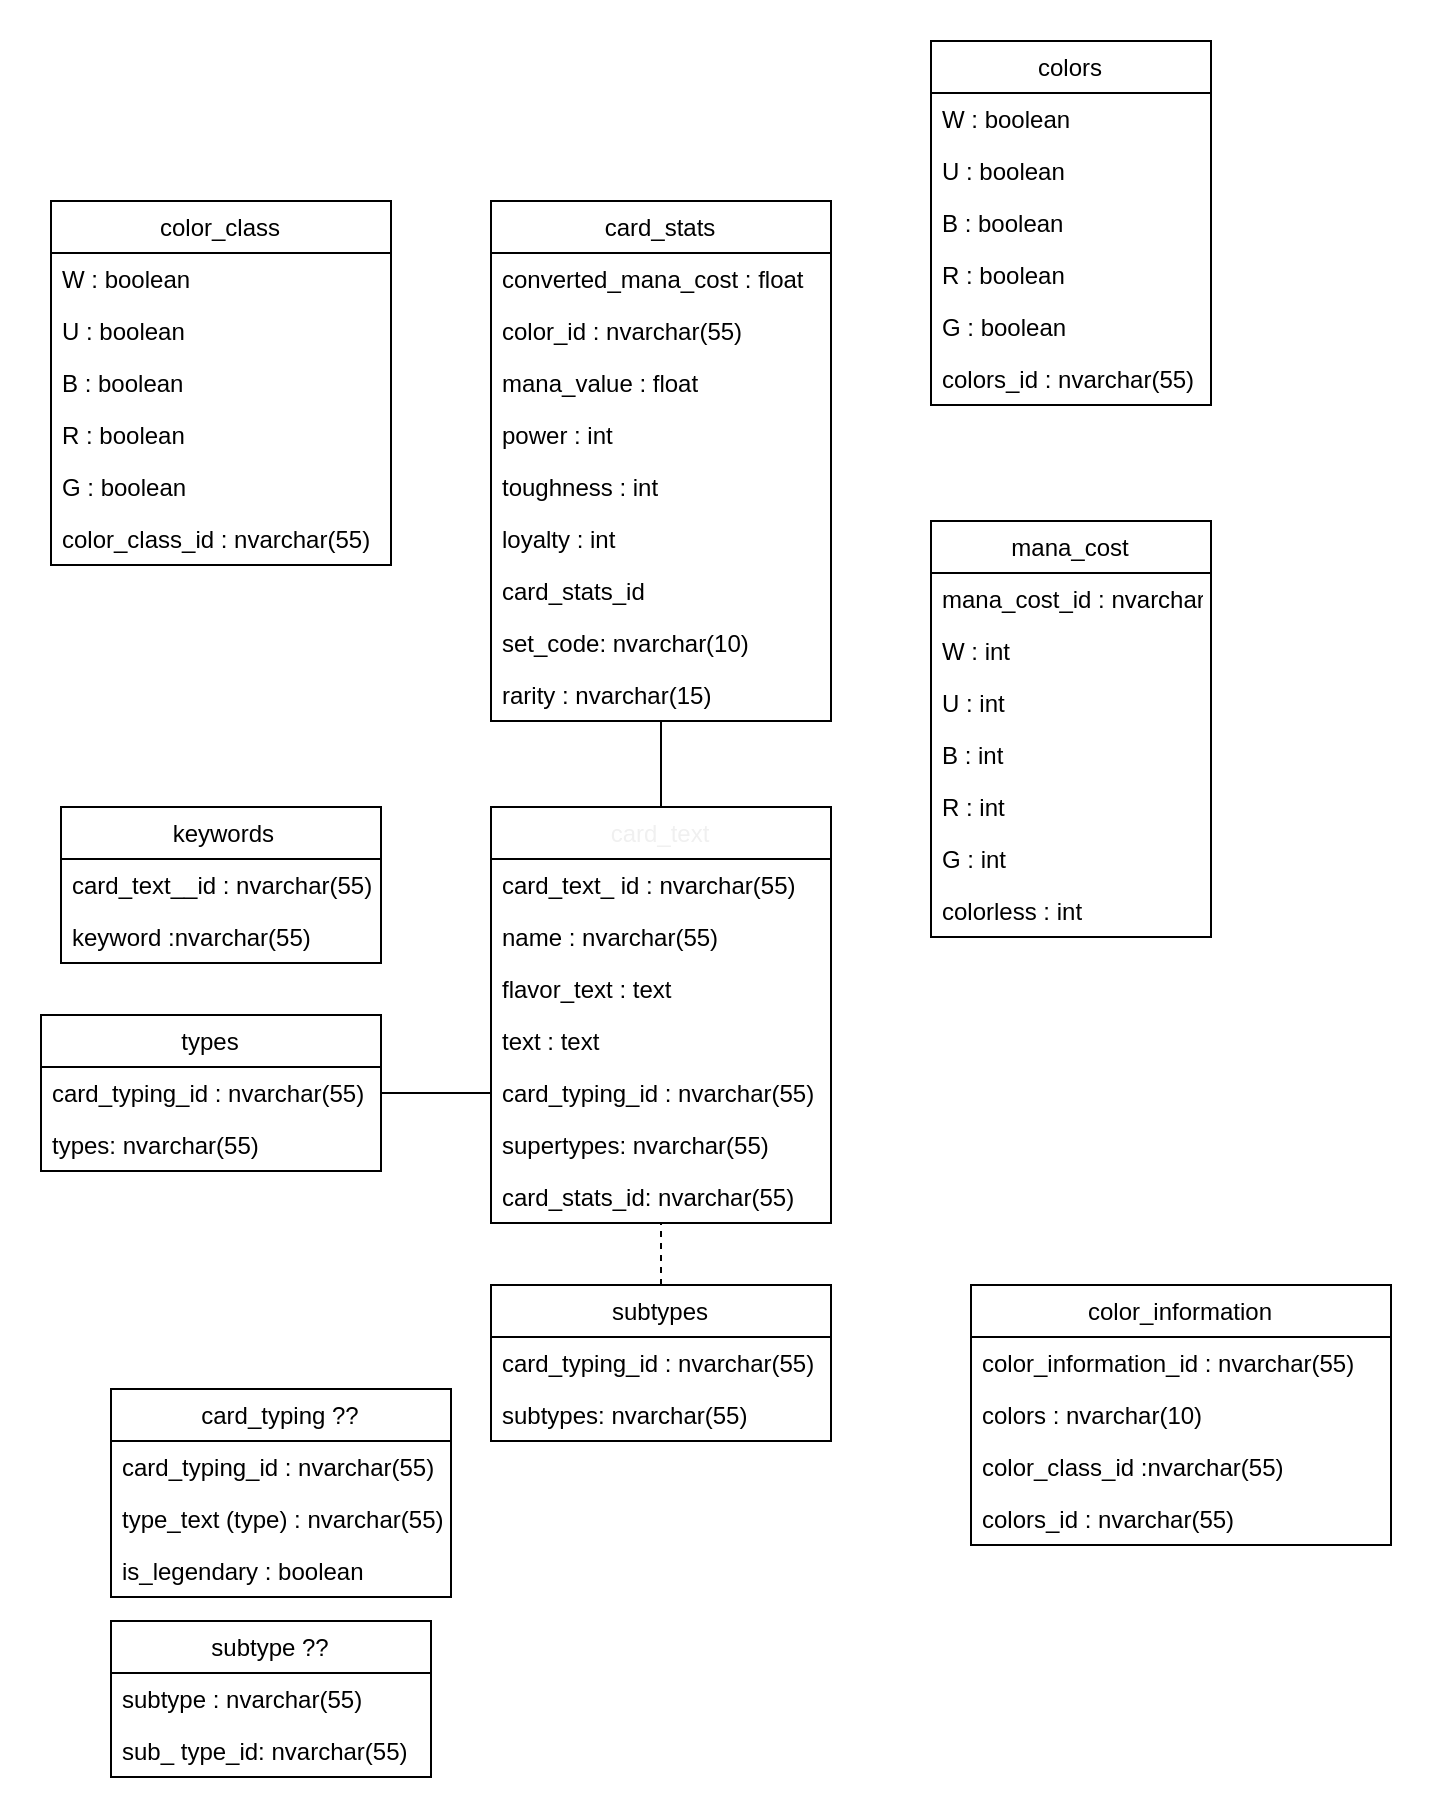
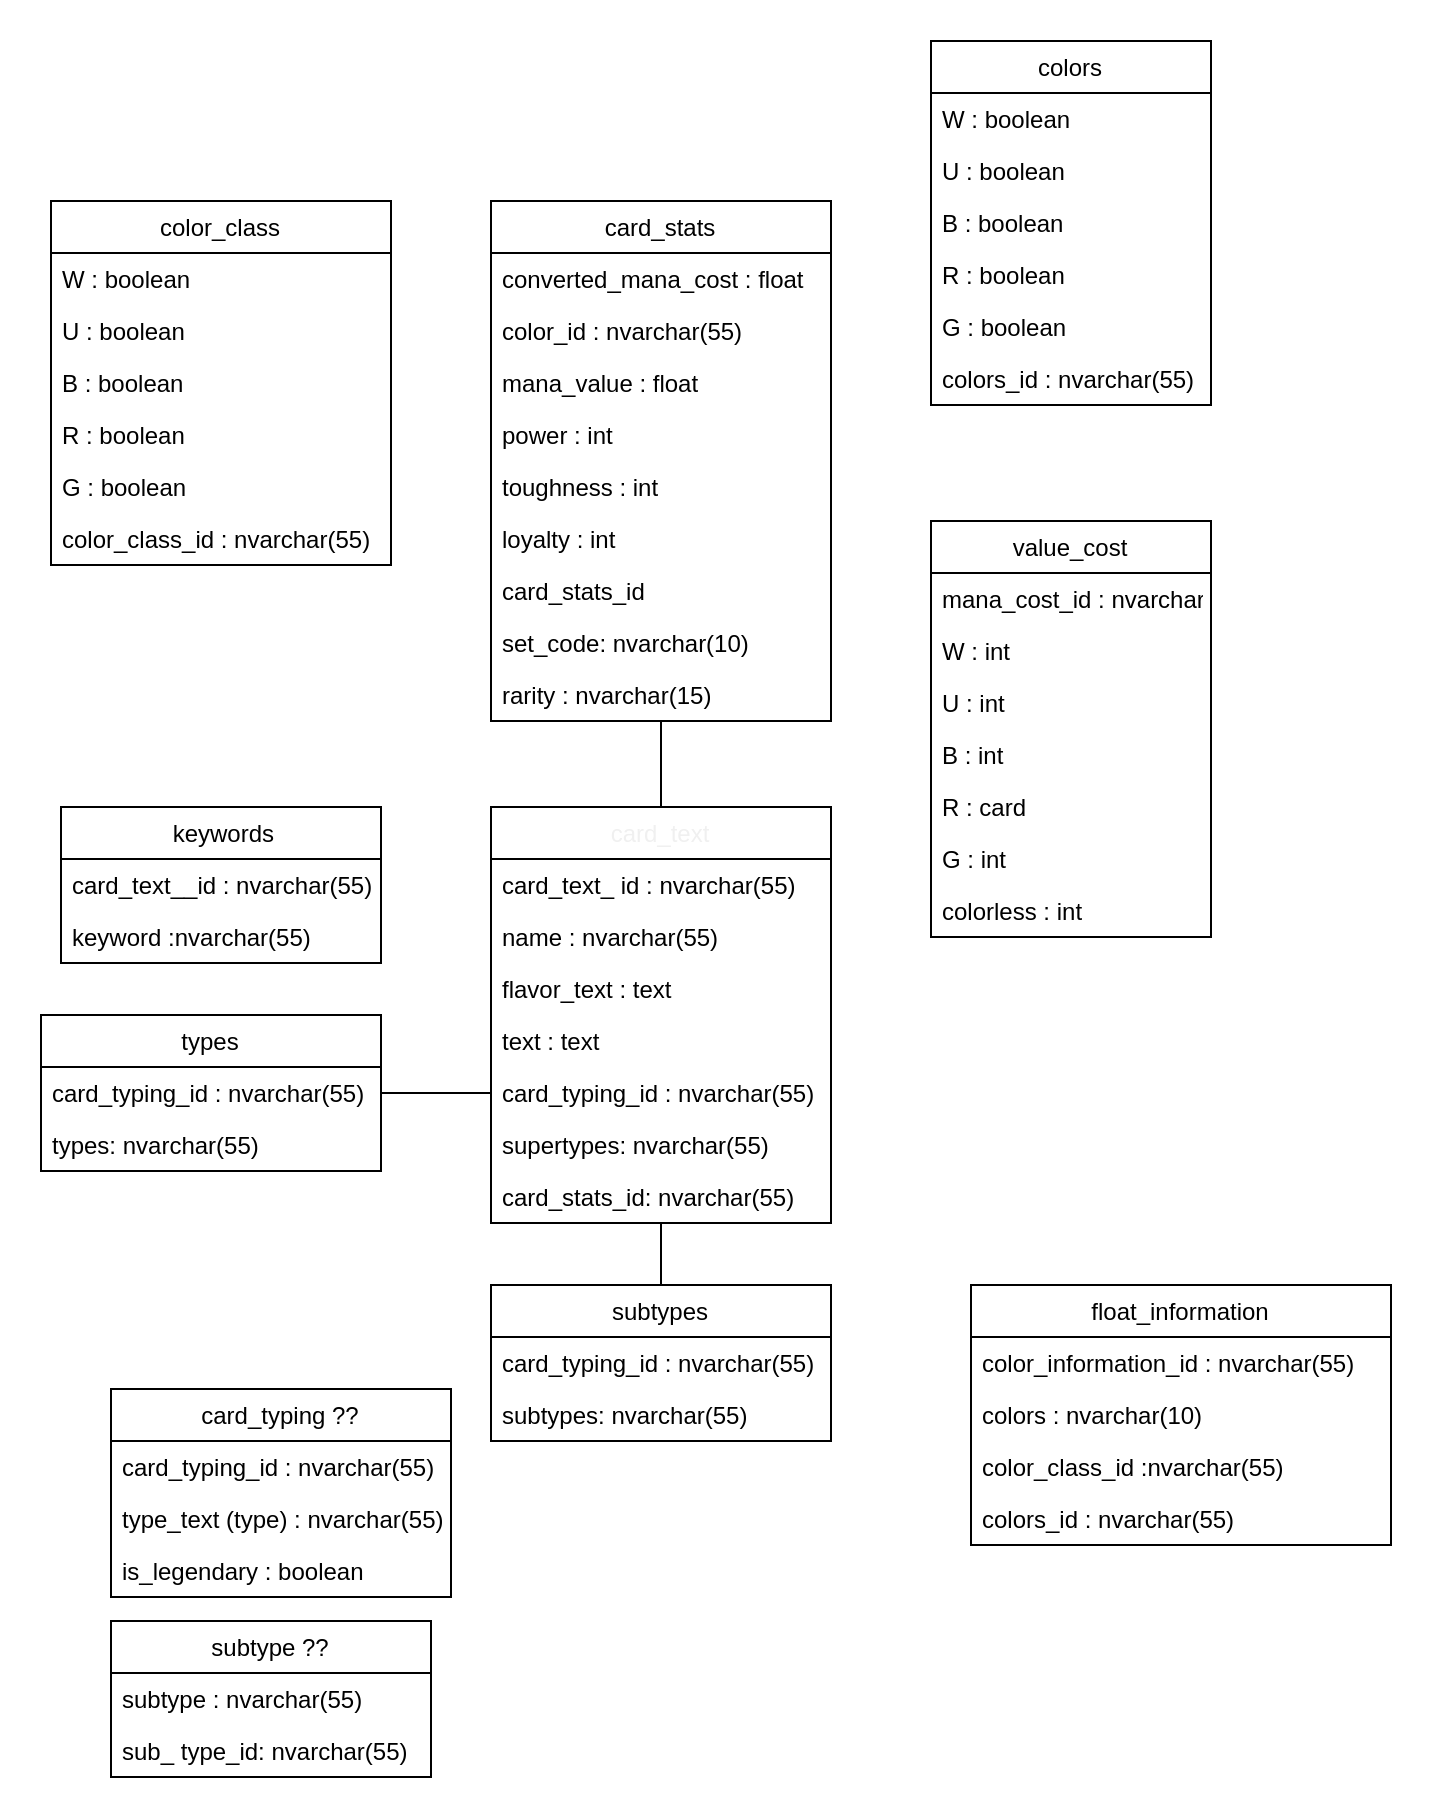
node "mana_cost": label "mana_cost" -> "value_cost"
node "R : int": label "R : int" -> "R : card"
edge "card_text" -- "subtypes": style dashed -> solid
node "color_information": label "color_information" -> "float_information"
